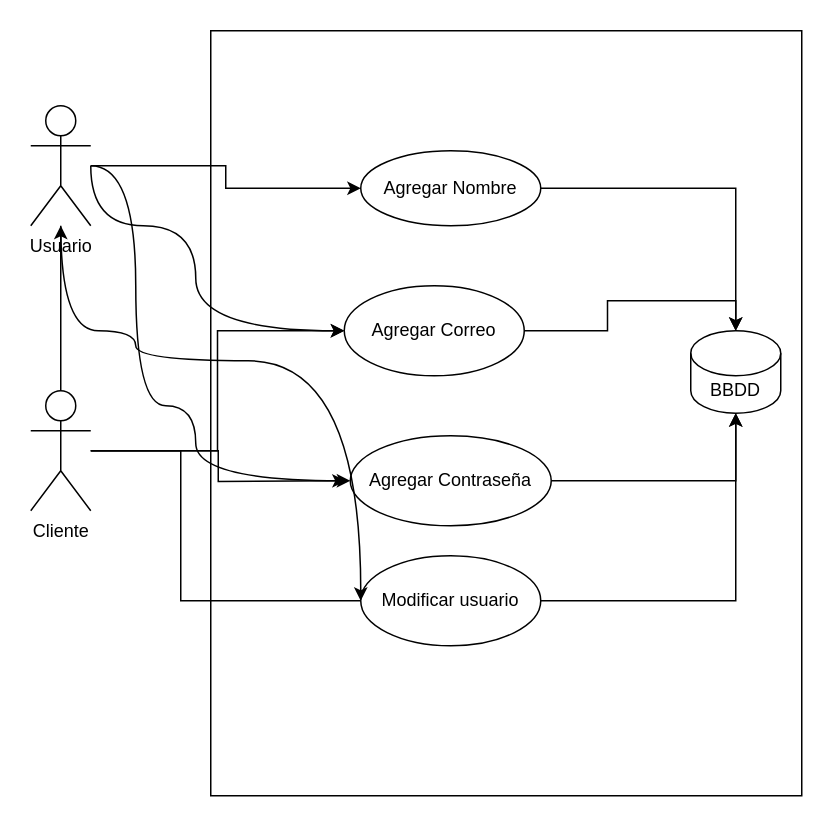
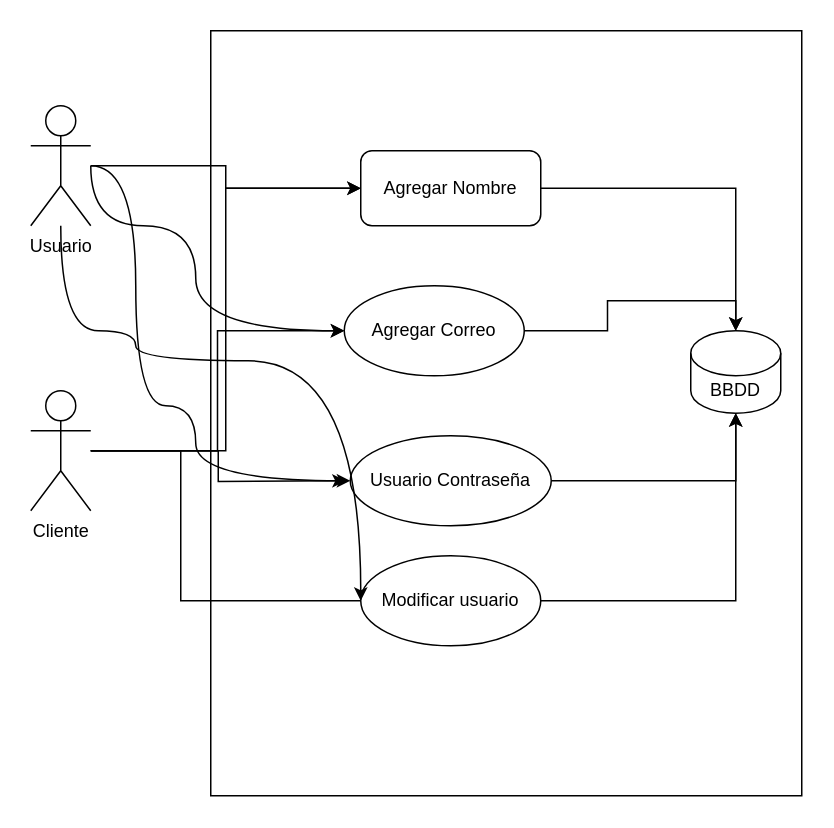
node "Agregar Nombre": shape ellipse -> rounded rectangle
edge "Cliente" -> "Usuario": now "Cliente" -> "Agregar Nombre"
node "Agregar Contraseña": label "Agregar Contraseña" -> "Usuario Contraseña"
